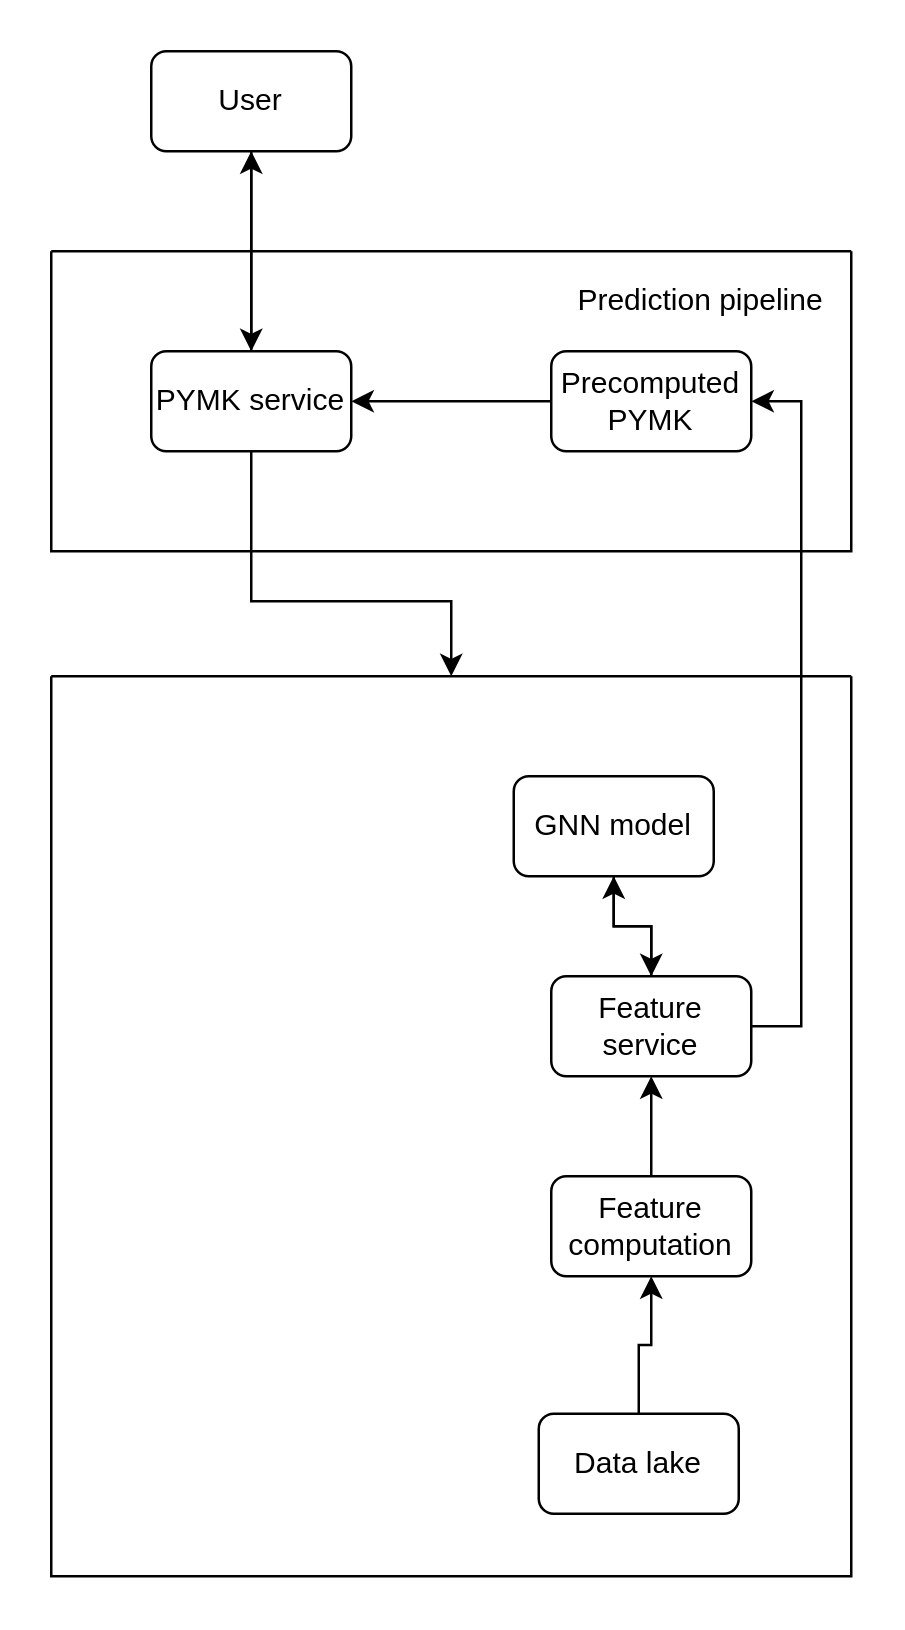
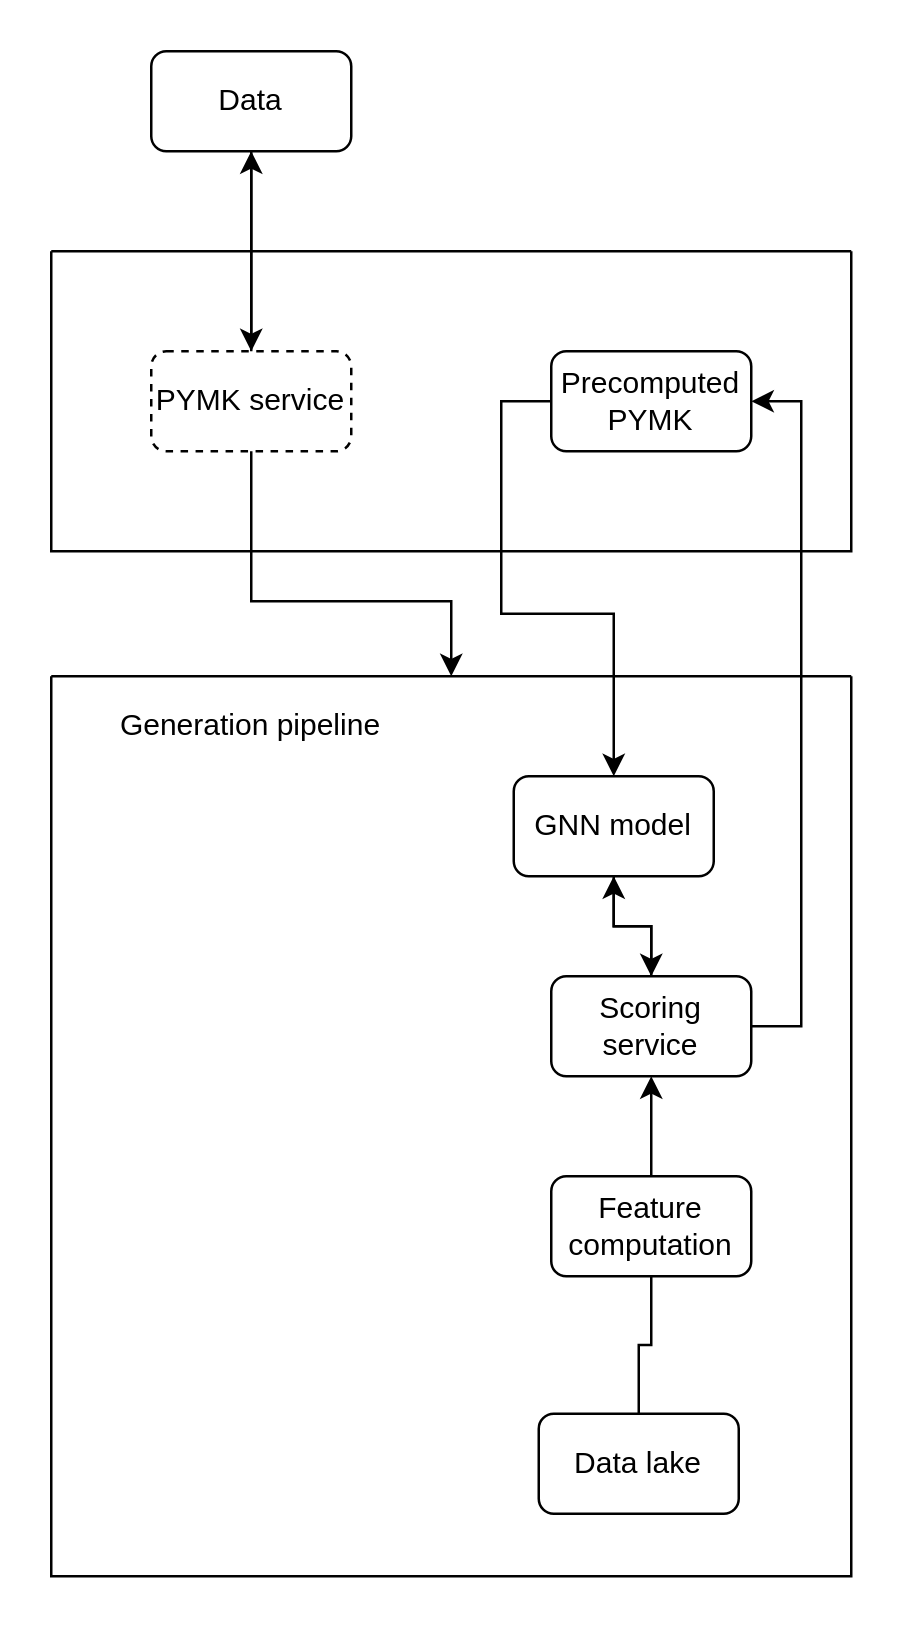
node "User": label "User" -> "Data"
node "Prediction pipeline": removed
node "PYMK service": style solid -> dashed
edge "Precomputed PYMK" -> "PYMK service": now "Precomputed PYMK" -> "GNN model"
node "Generation pipeline": added
node "Feature service": label "Feature service" -> "Scoring service"
edge "Data lake" -> "Feature computation": arrowhead classic -> none
